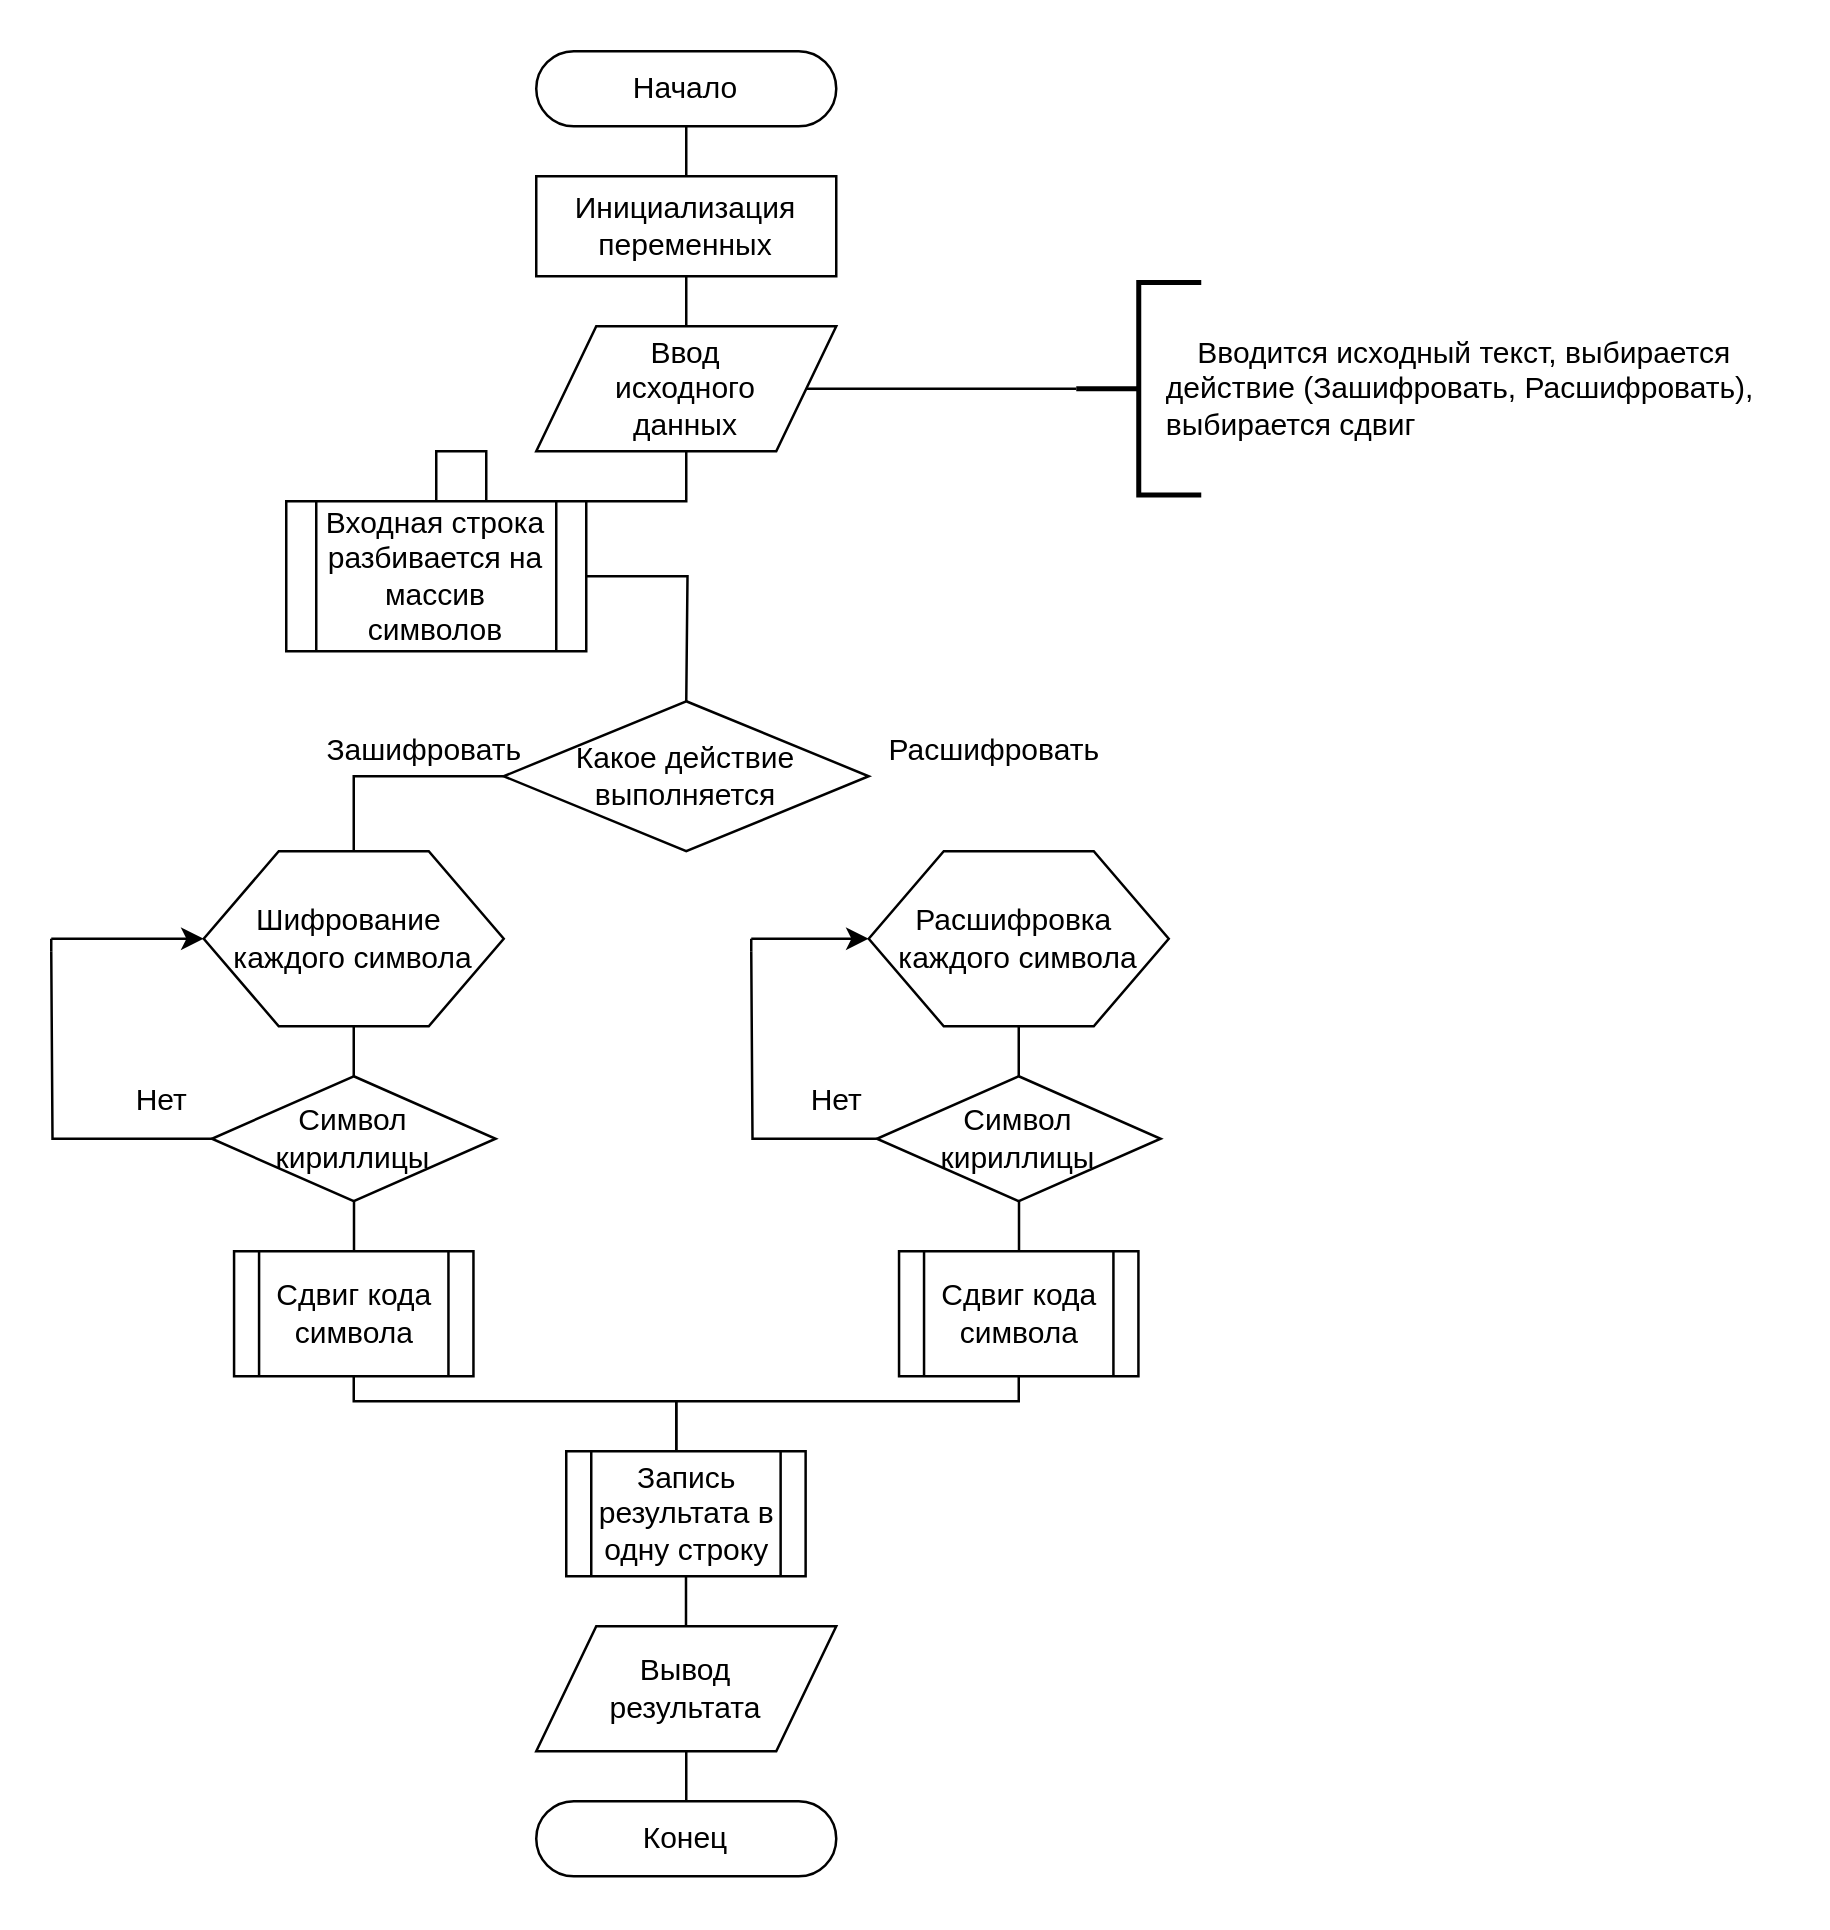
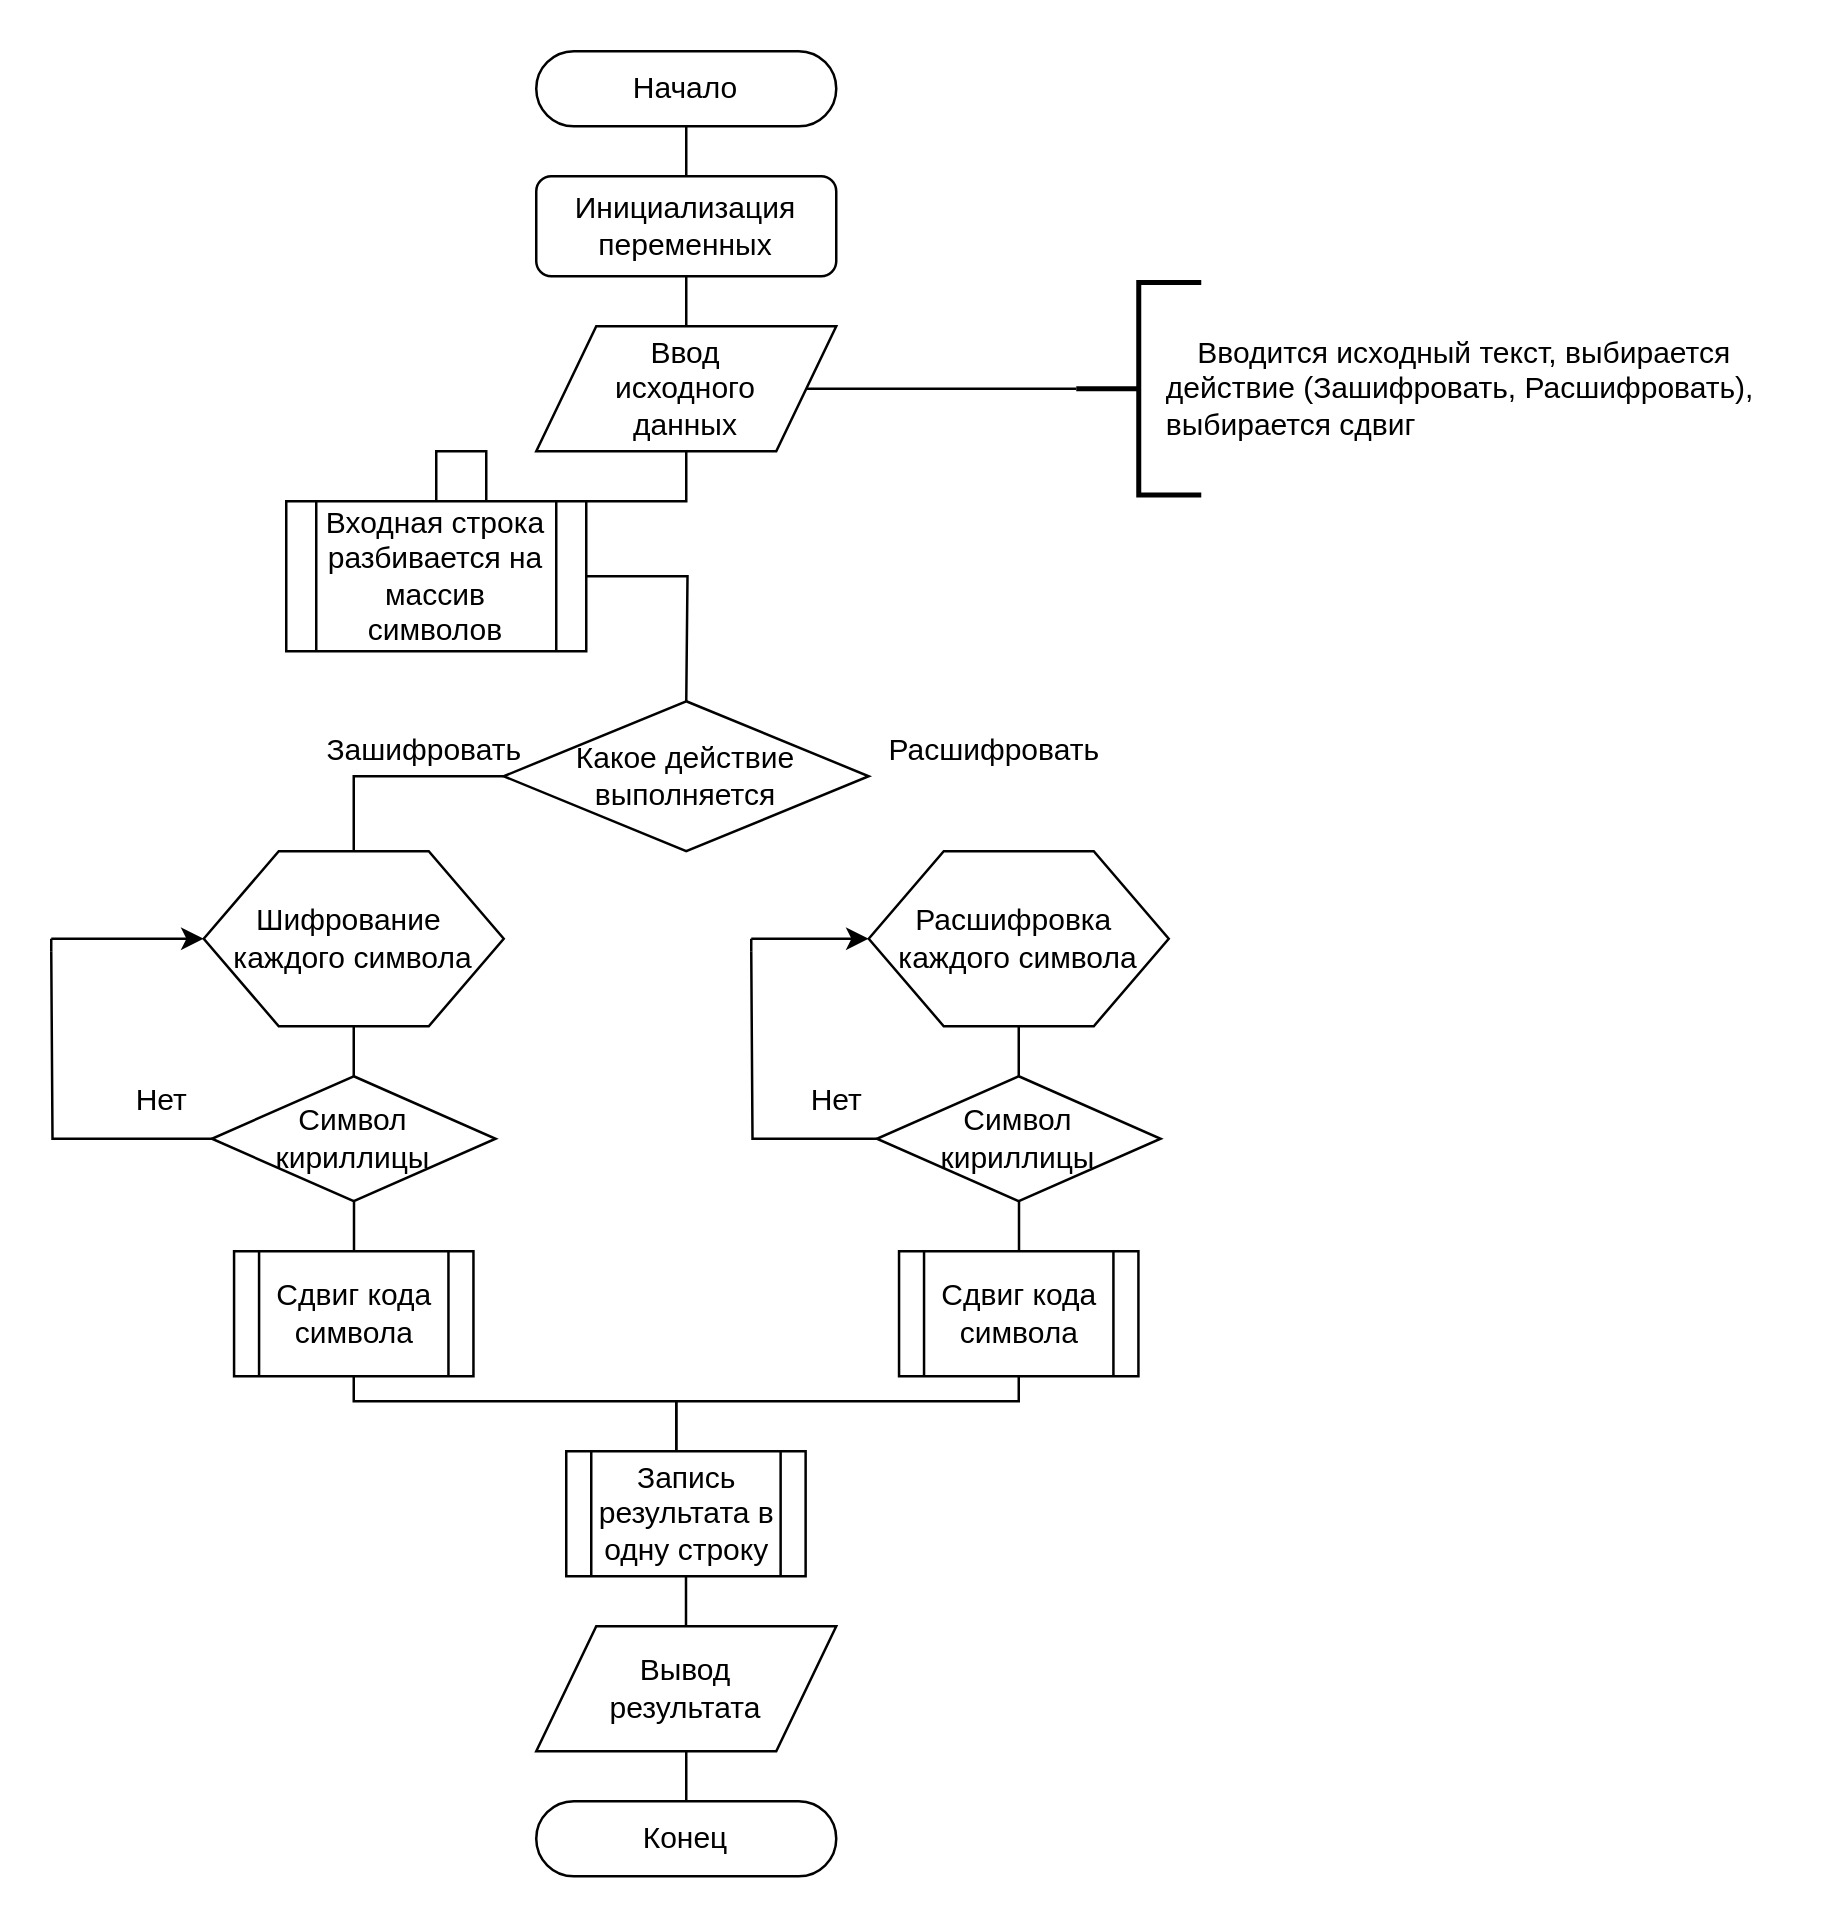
node "Инициализация переменных": shape rectangle -> rounded rectangle
